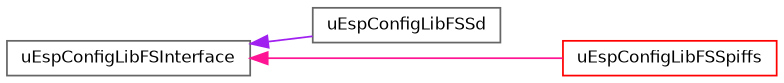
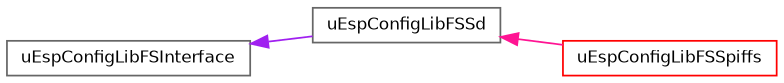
edge "uEspConfigLibFSSpiffs" -> "uEspConfigLibFSInterface": now "uEspConfigLibFSSpiffs" -> "uEspConfigLibFSSd"
